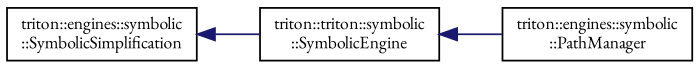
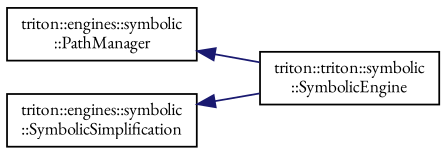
edge "triton::engines::symbolic ::PathManager" -> "triton::triton::symbolic ::SymbolicEngine": reversed
